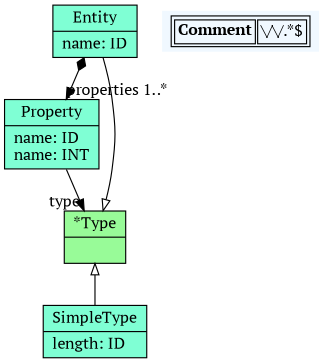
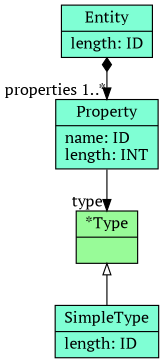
node "Comment": removed
node "Entity": text "name: ID" -> "length: ID"
edge "Entity" -> "*Type": removed
node "Property": text "name: INT" -> "length: INT"
